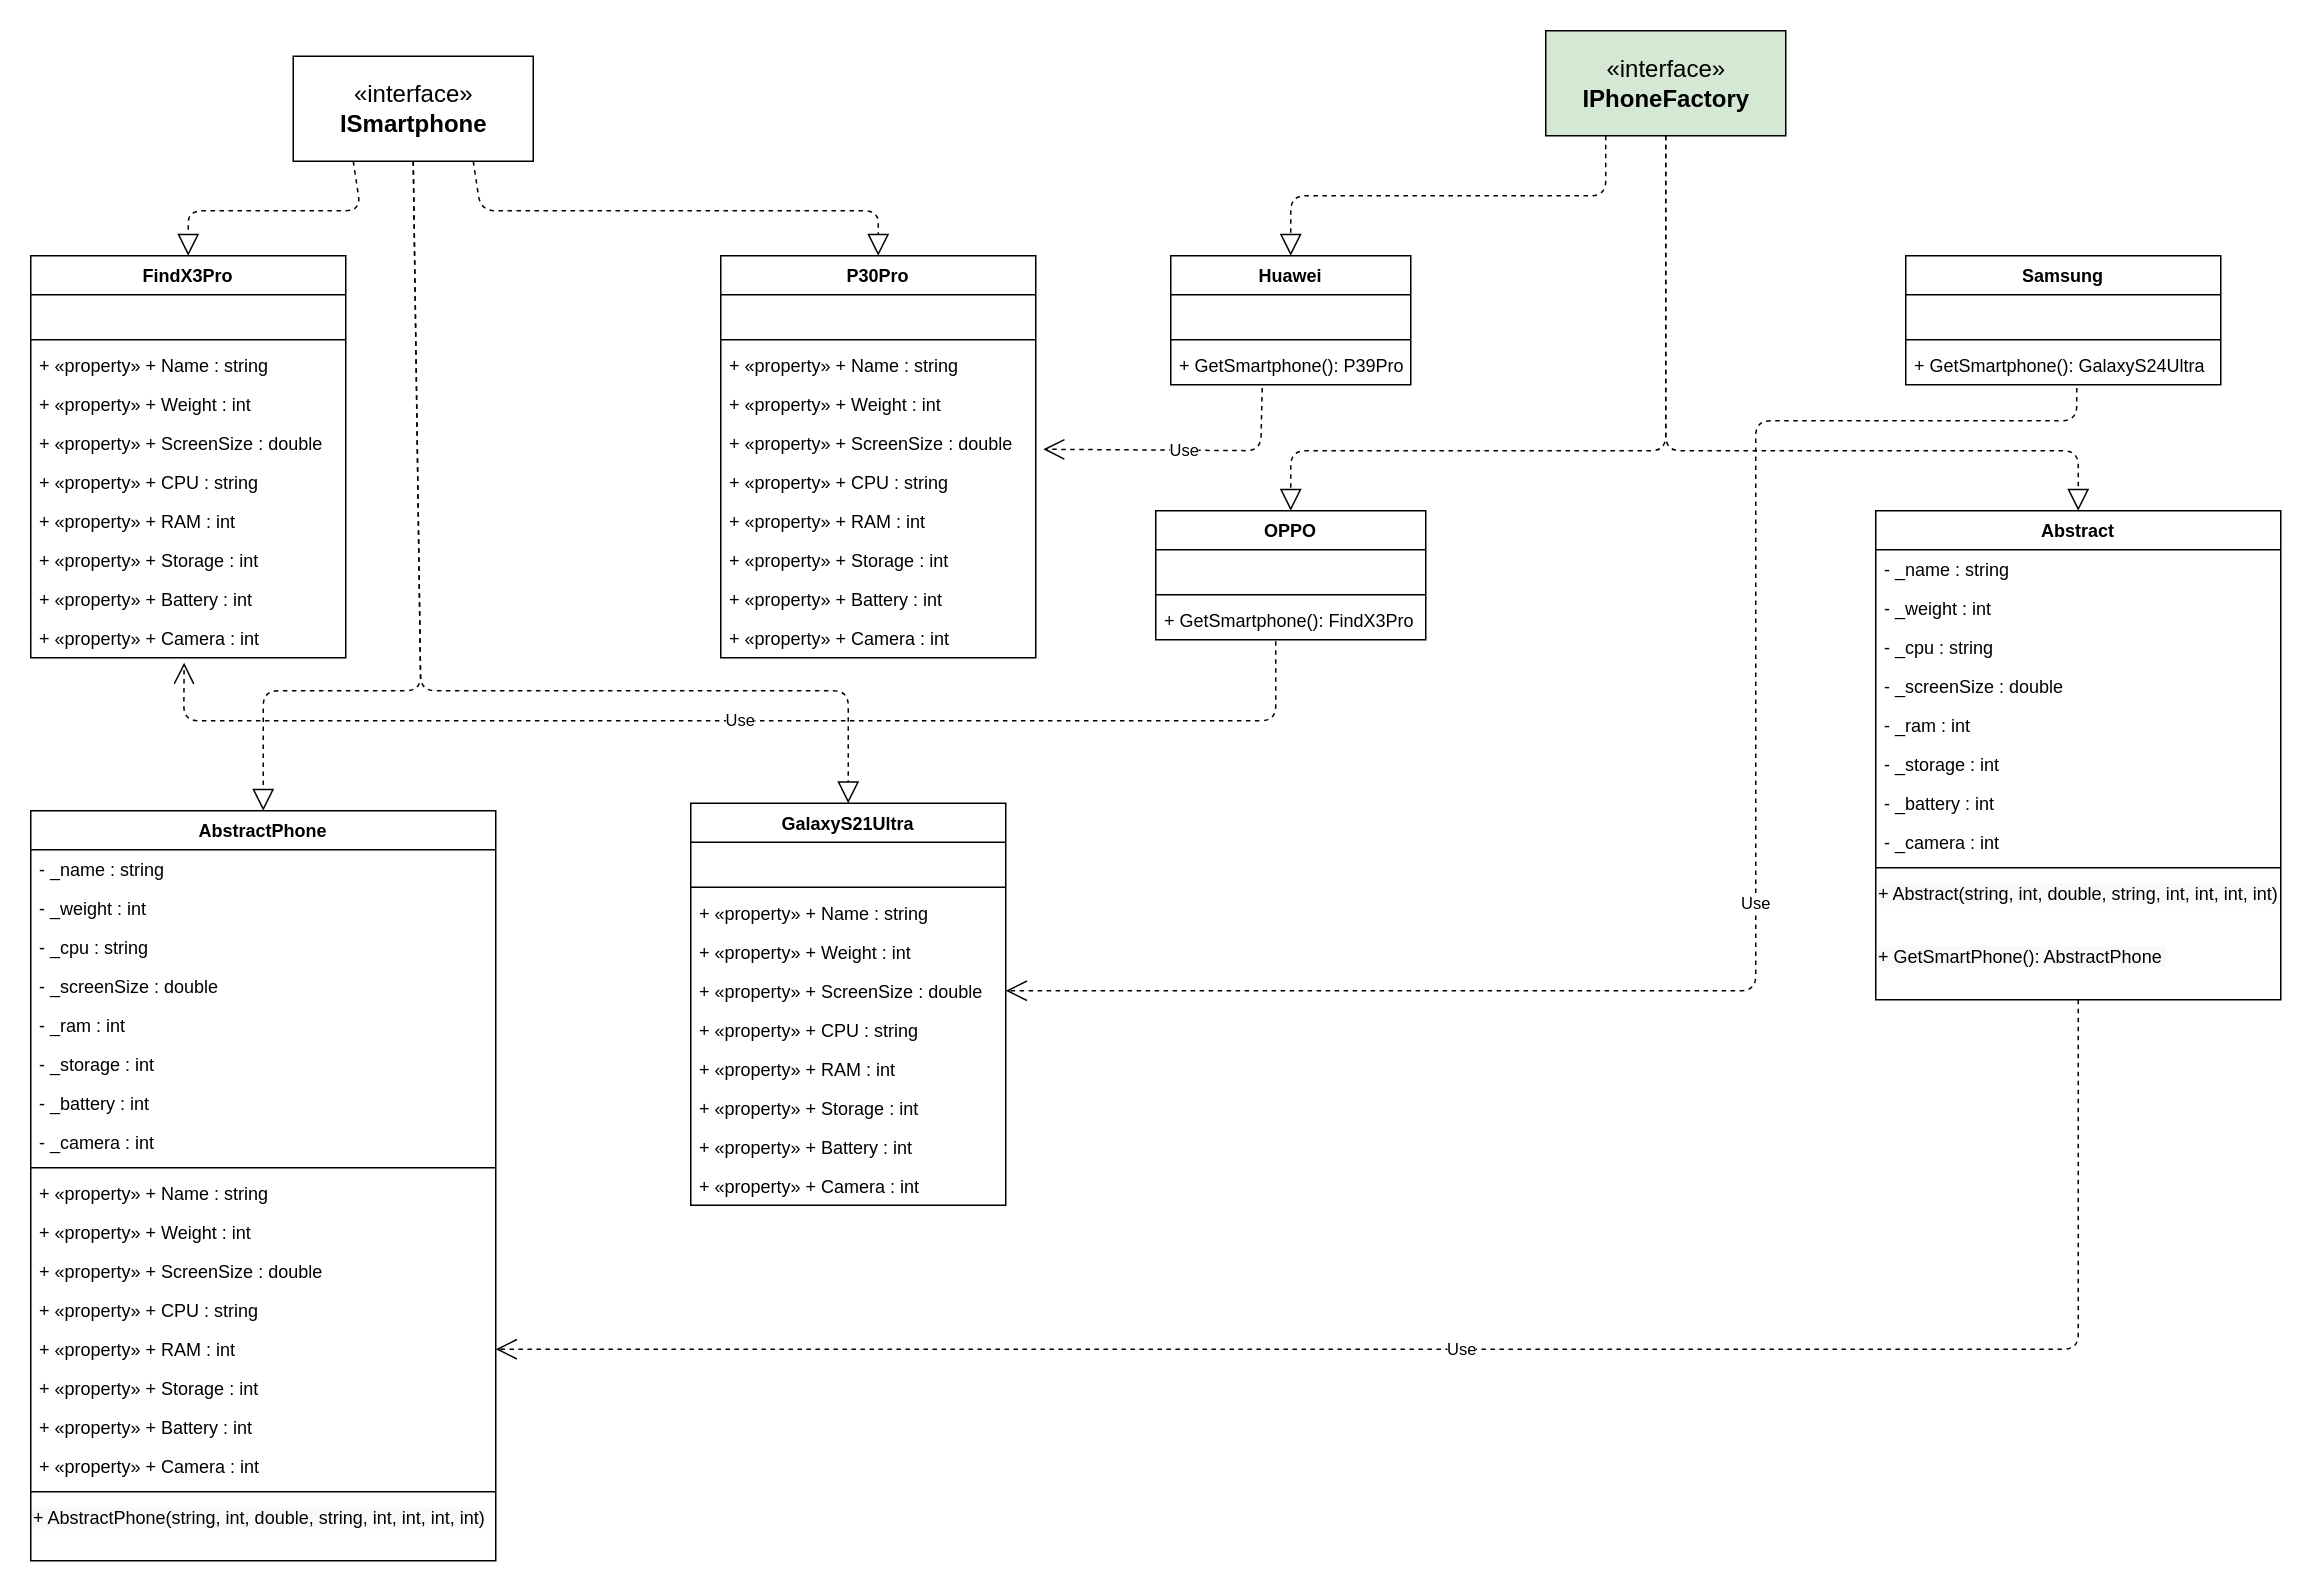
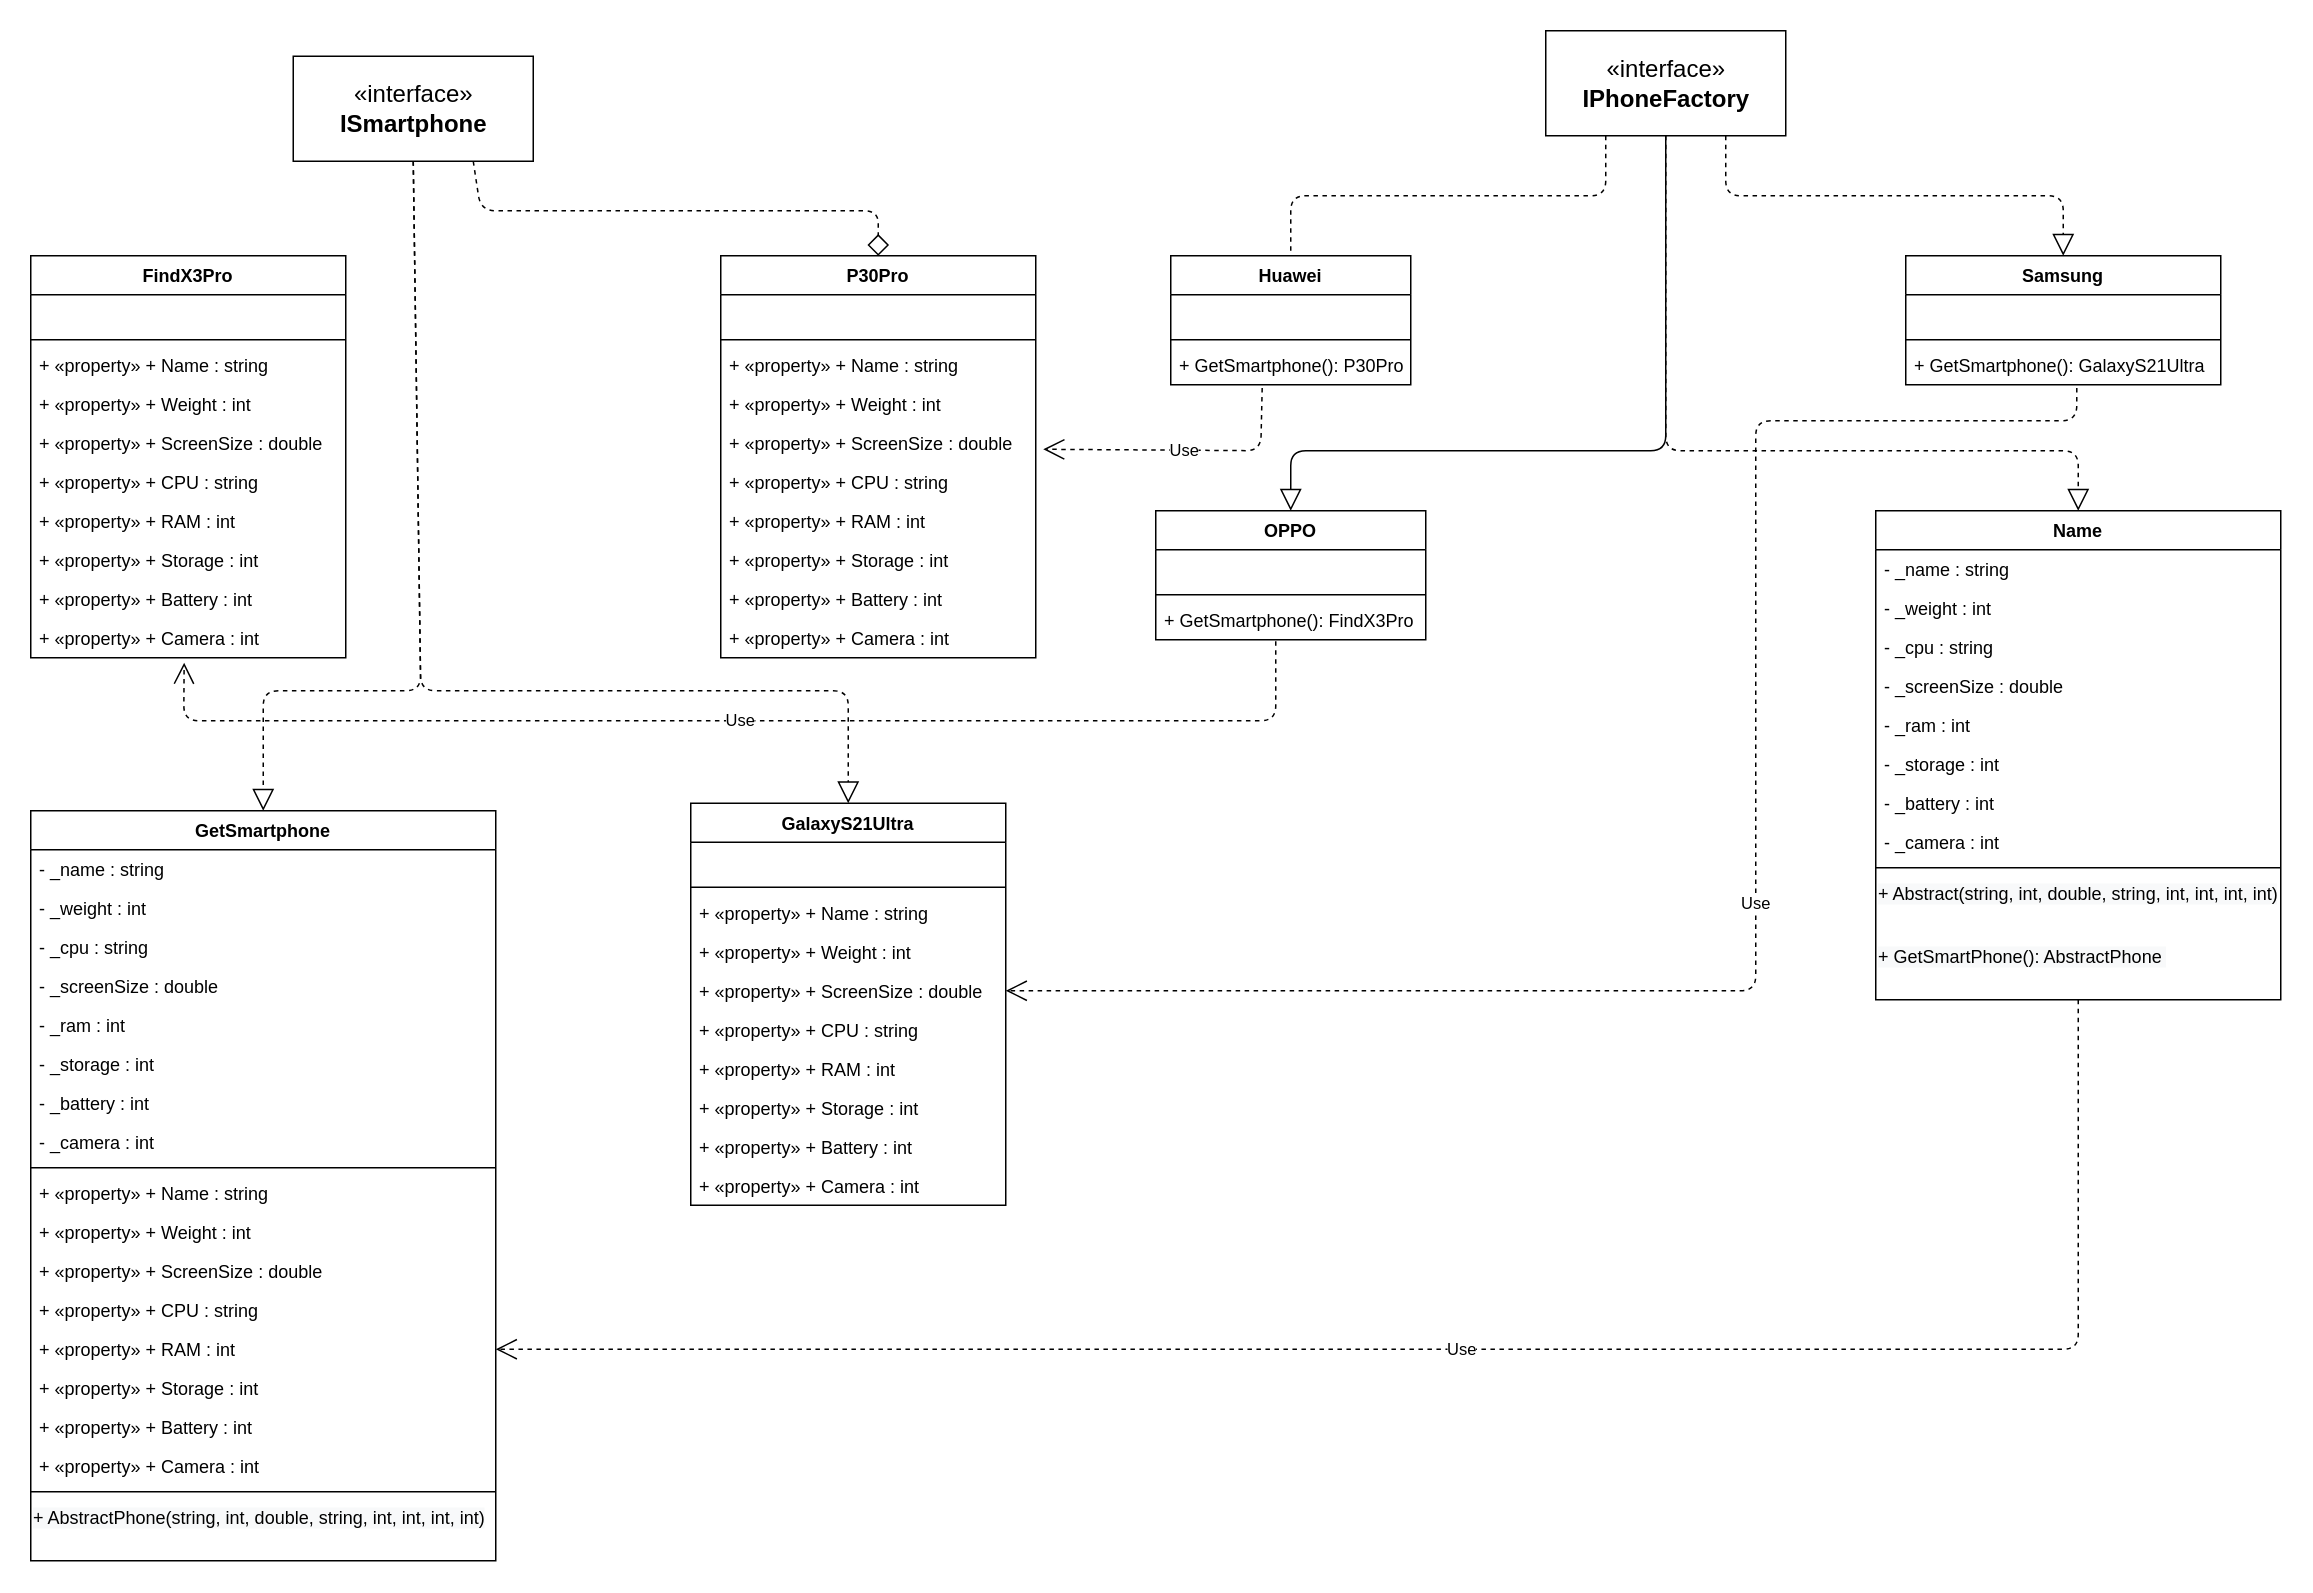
node "«interface» IPhoneFactory": fillcolor #d5e8d4 -> #ffffff
edge "«interface» IPhoneFactory" -> "Samsung": added
edge "«interface» ISmartphone" -> "FindX3Pro": removed
edge "«interface» ISmartphone" -> "P30Pro": arrowhead block -> diamond
edge "«interface» IPhoneFactory" -> "Huawei": arrowhead block -> none
node "+ GetSmartphone(): P39Pro": label "+ GetSmartphone(): P39Pro" -> "+ GetSmartphone(): P30Pro"
node "+ GetSmartphone(): GalaxyS24Ultra": label "+ GetSmartphone(): GalaxyS24Ultra" -> "+ GetSmartphone(): GalaxyS21Ultra"
edge "«interface» IPhoneFactory" -> "OPPO": style dashed -> solid
node "Abstract": label "Abstract" -> "Name"
node "AbstractPhone": label "AbstractPhone" -> "GetSmartphone"
